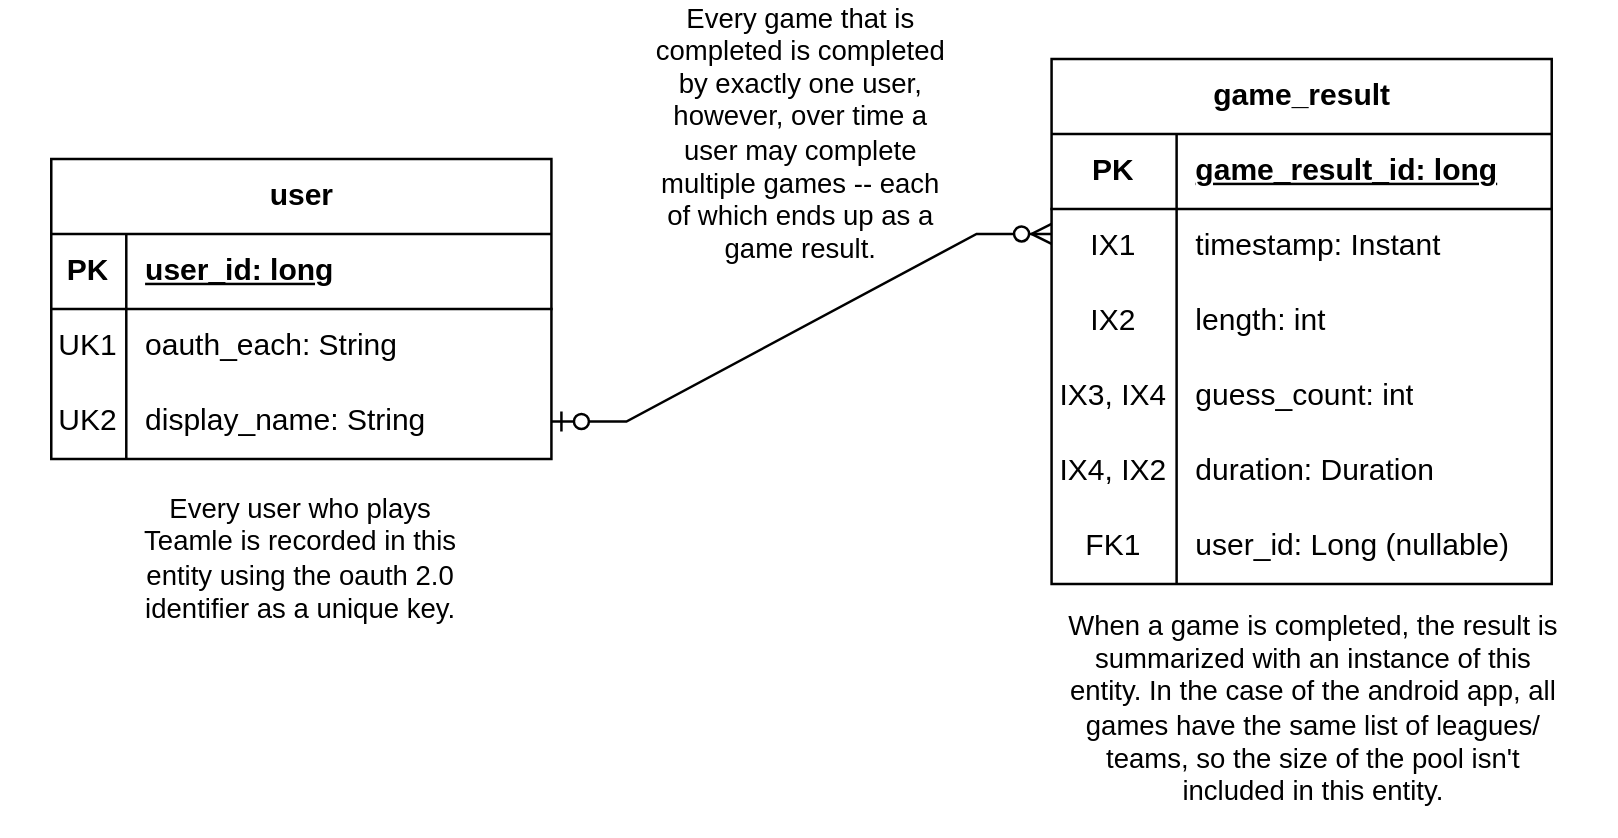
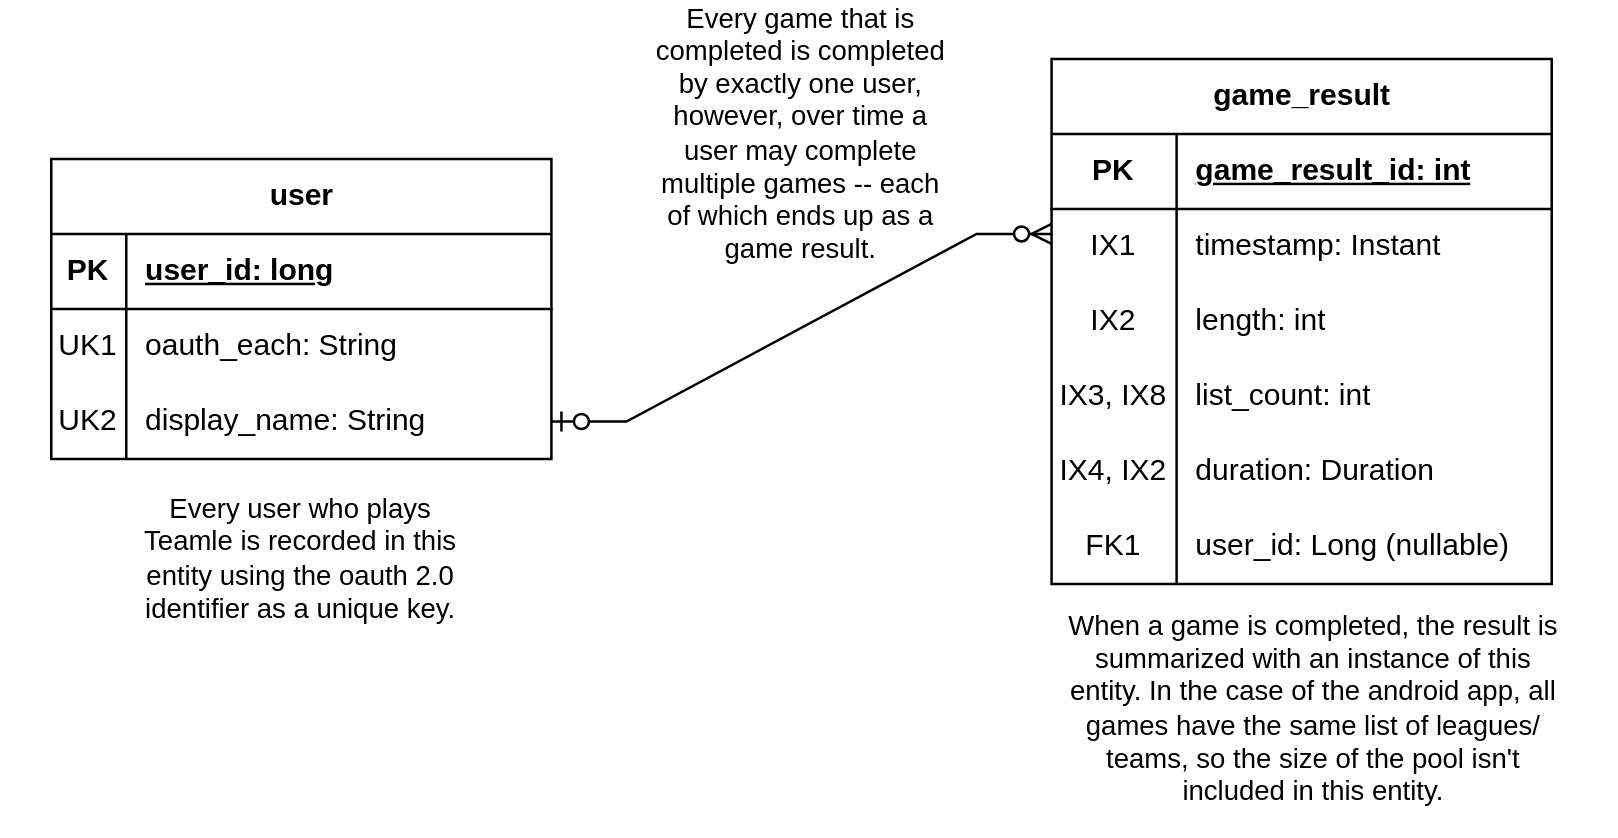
node "game_result_id: long": label "game_result_id: long" -> "game_result_id: int"
node "IX3, IX4": label "IX3, IX4" -> "IX3, IX8"
node "guess_count: int": label "guess_count: int" -> "list_count: int"
